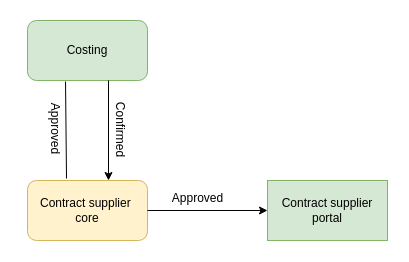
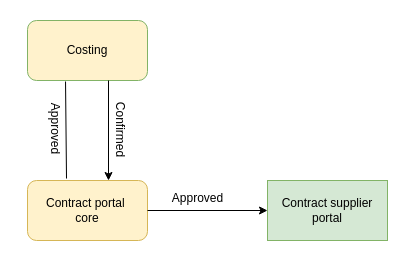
node "Costing": fillcolor #d5e8d4 -> #fff2cc
node "Contract supplier core": label "Contract supplier core" -> "Contract portal core"
